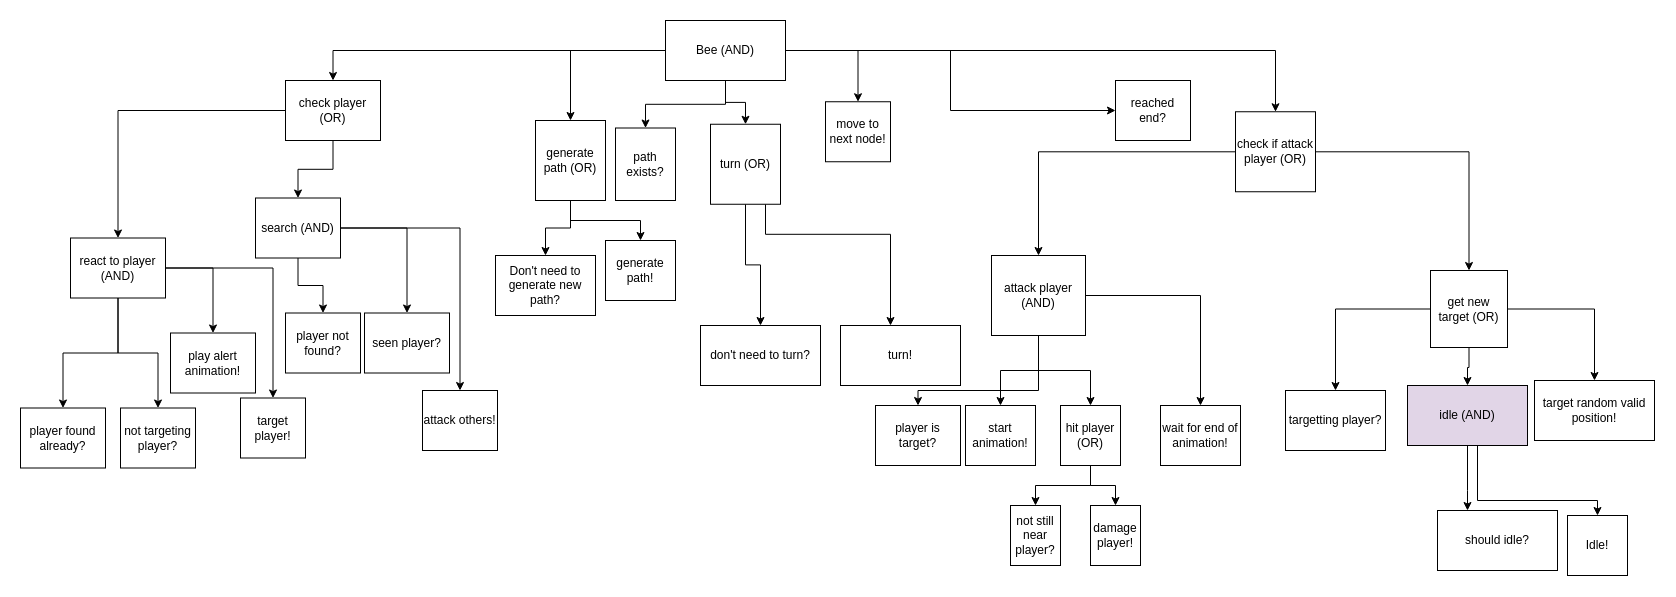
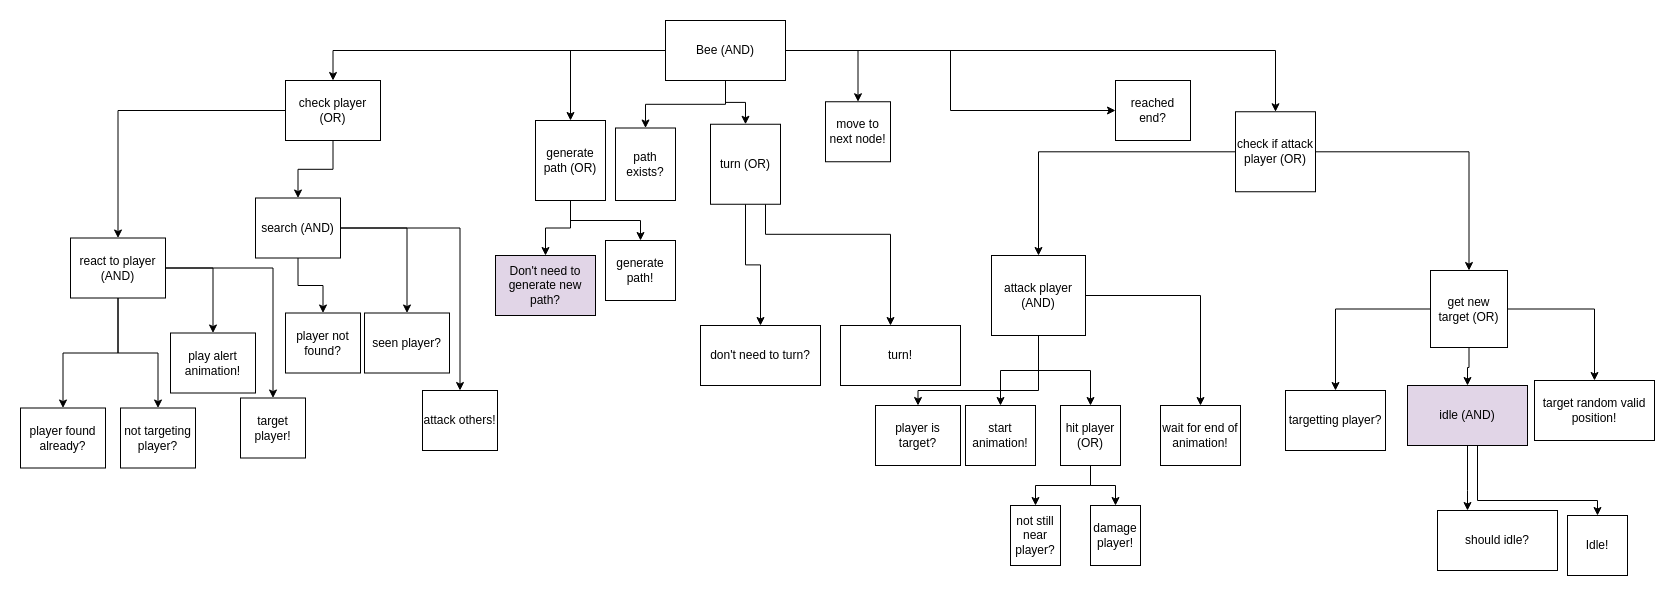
node "Don't need to generate new path?": fillcolor #ffffff -> #e1d5e7
